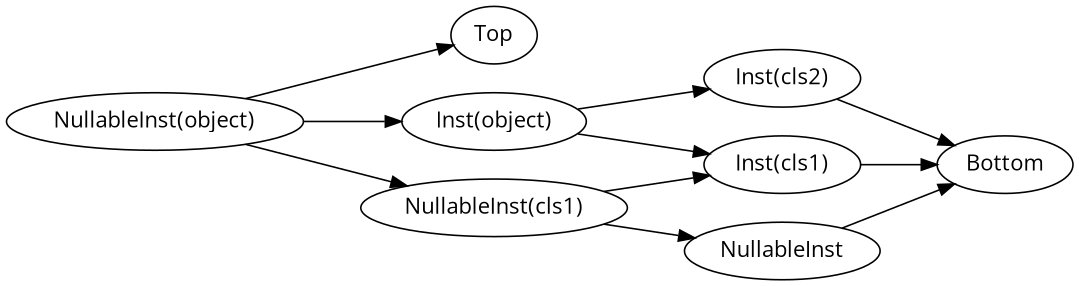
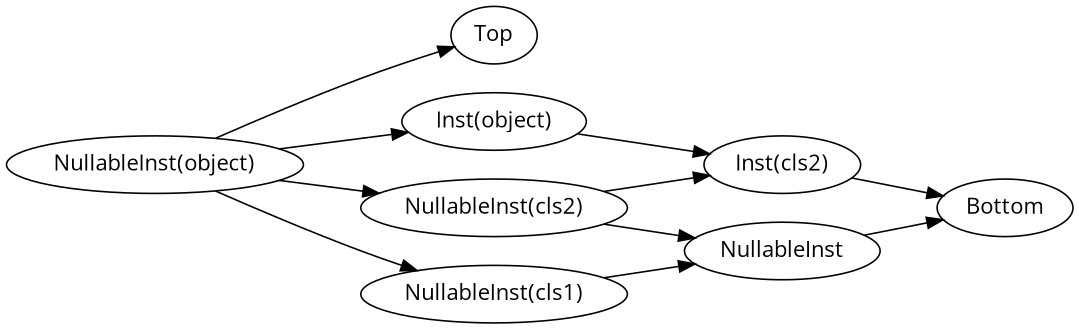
node "Inst(cls1)": removed
node "NullableInst(cls2)": added
